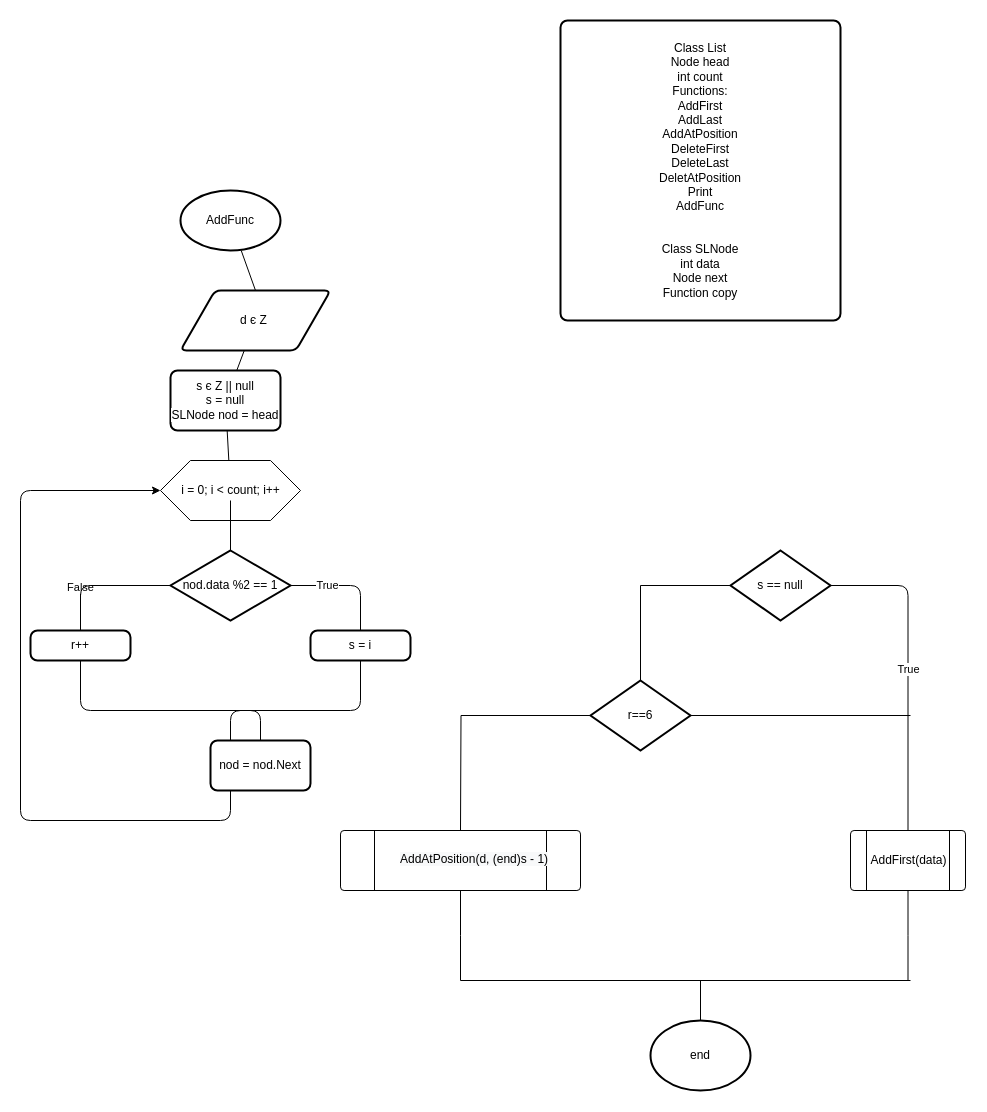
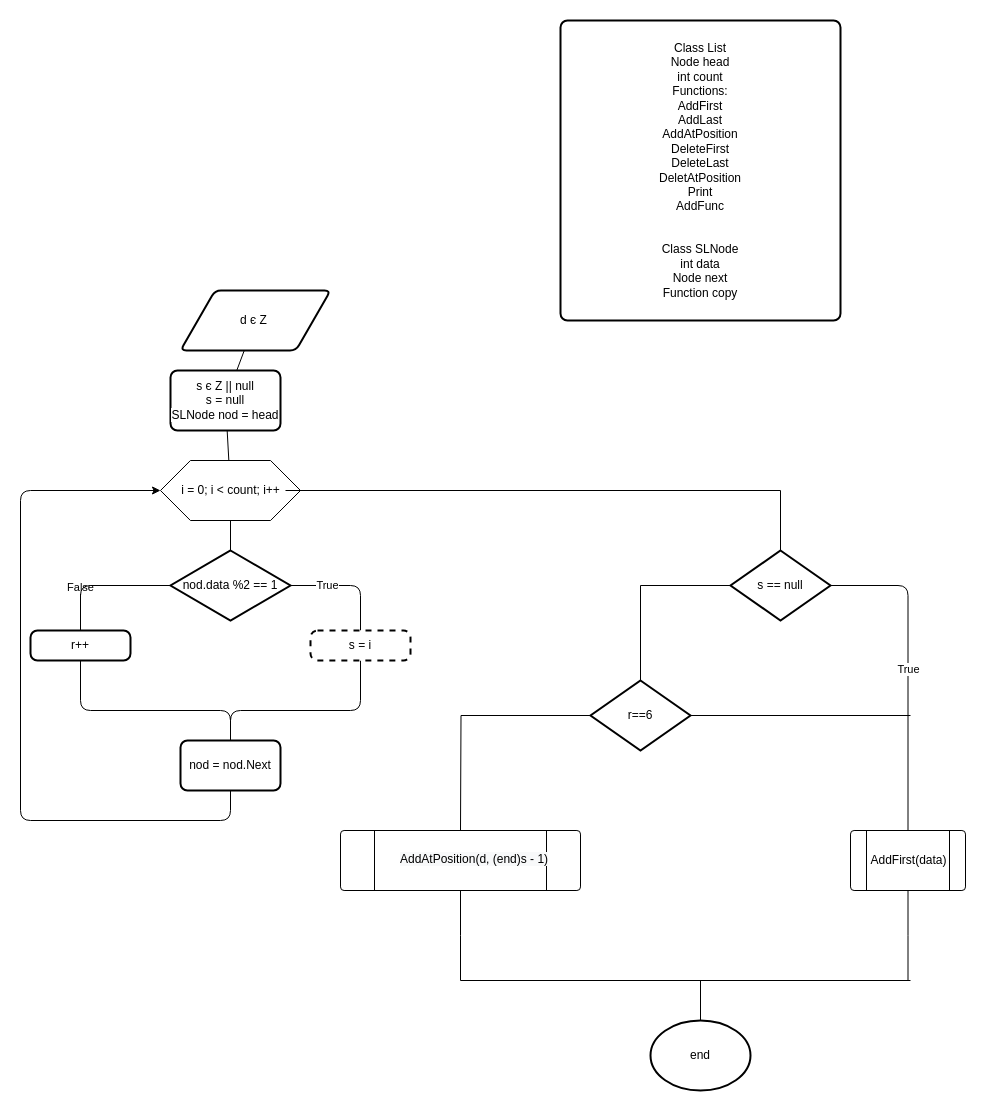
node "AddFunc": removed
edge "AddFunc" -- "d є Z": removed
edge "i = 0; i < count; i++" -- "nod.data %2 == 1": now "i = 0; i < count; i++" -- "s == null"
node "s = i": style solid -> dashed
node "nod = nod.Next": moved (261, 766) -> (231, 766)
